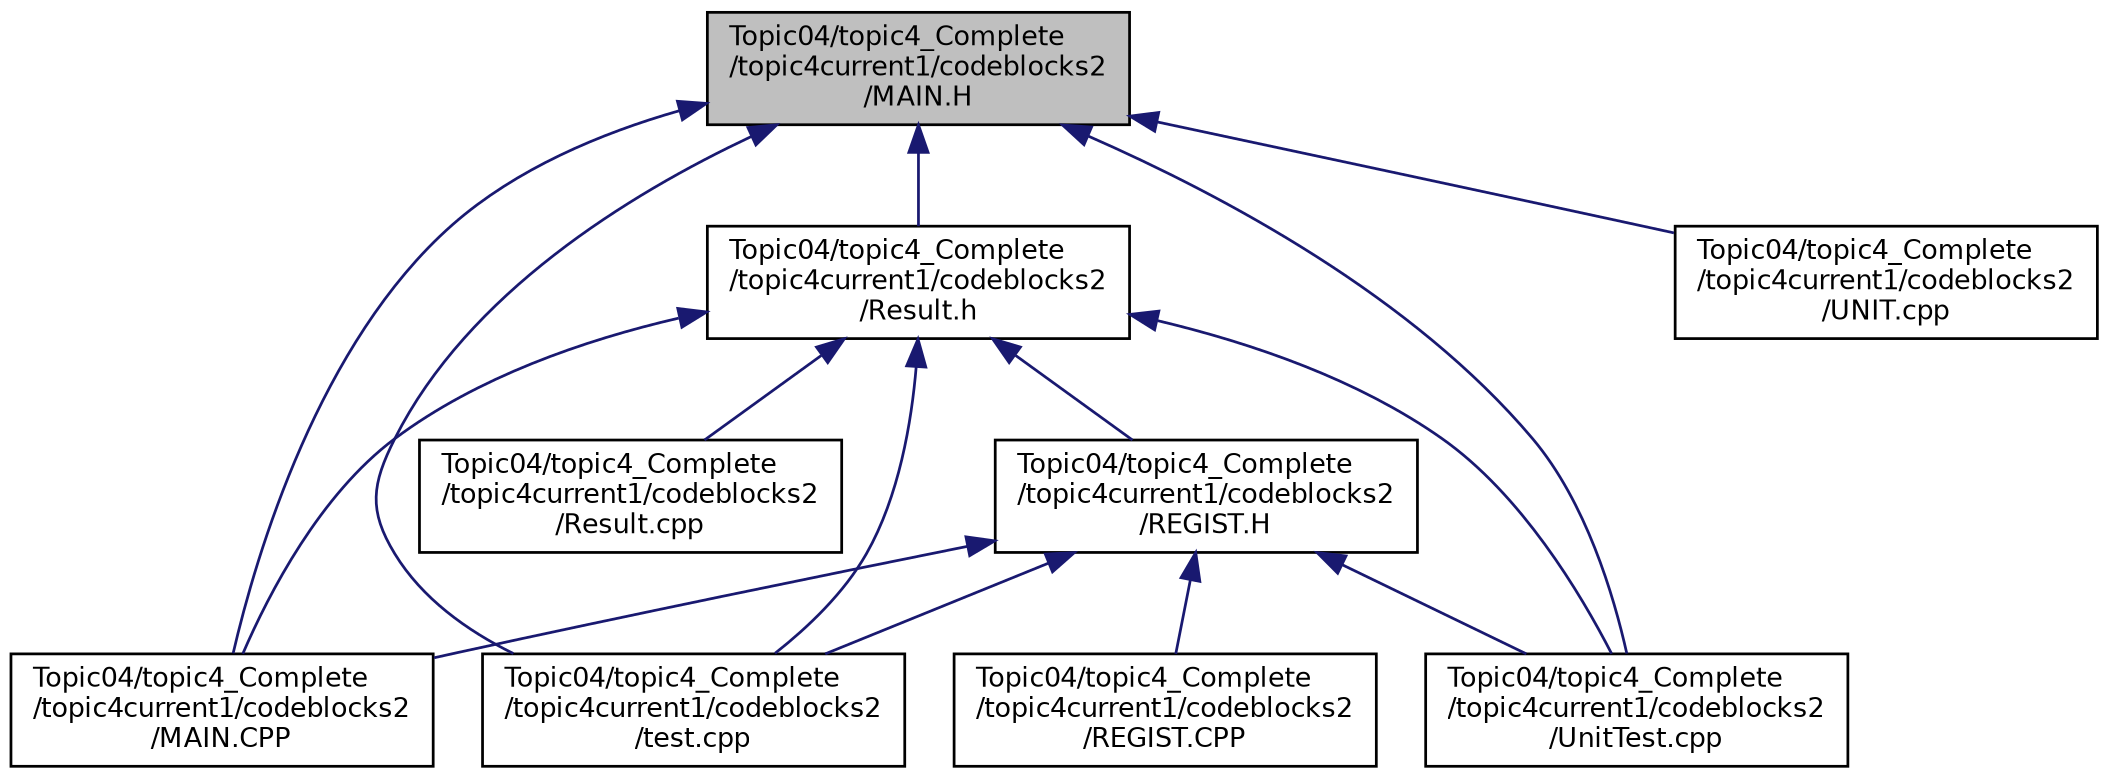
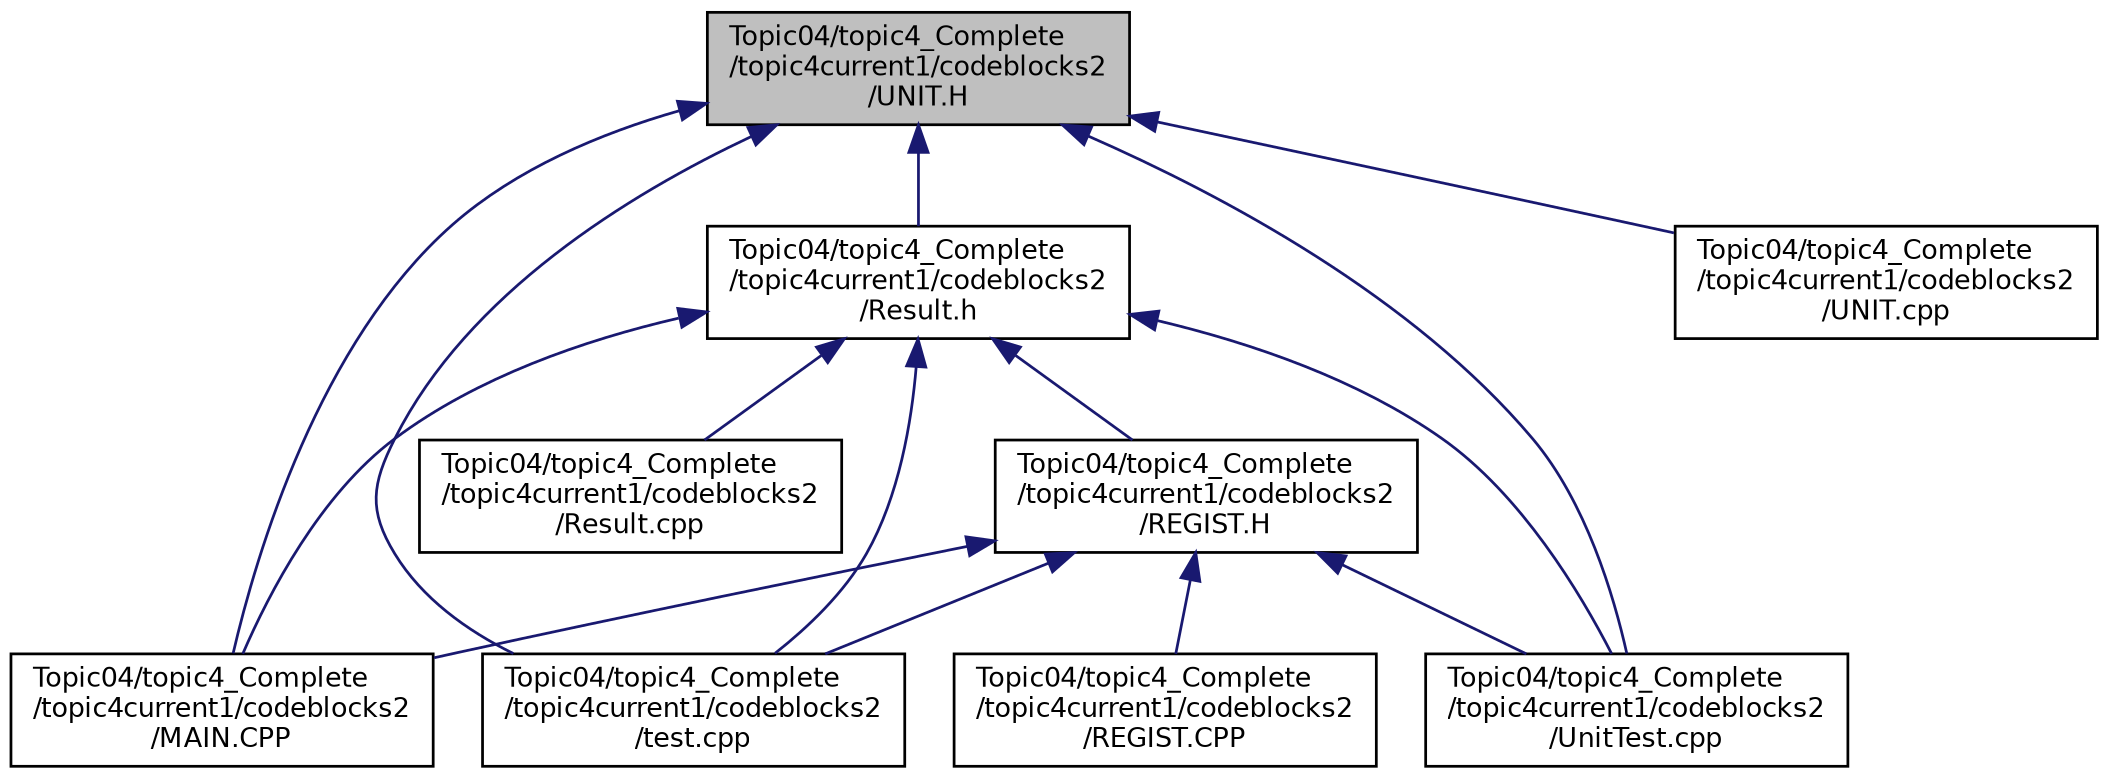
node "Topic04/topic4_Complete /topic4current1/codeblocks2 /MAIN.H": label "Topic04/topic4_Complete /topic4current1/codeblocks2 /MAIN.H" -> "Topic04/topic4_Complete /topic4current1/codeblocks2 /UNIT.H"
